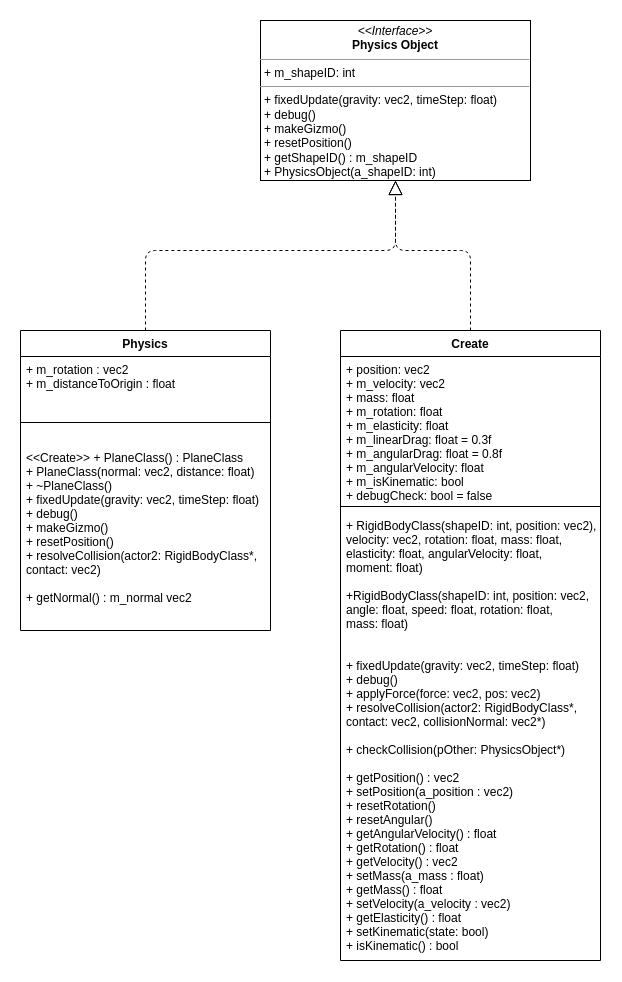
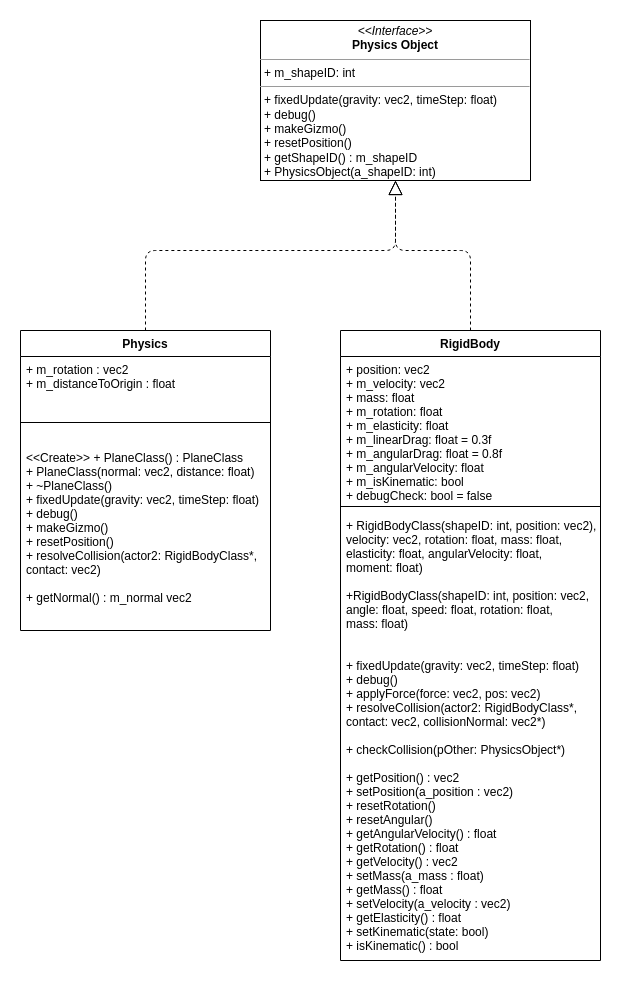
node "Create": label "Create" -> "RigidBody"
